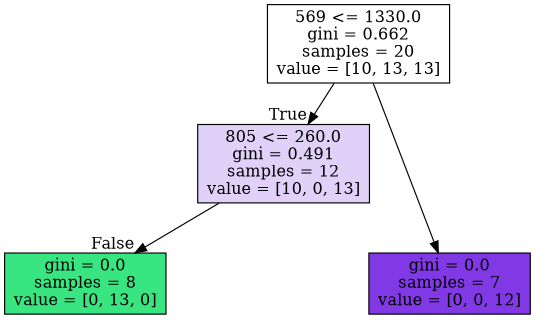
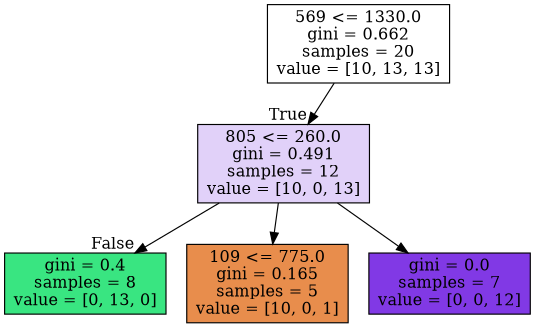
edge "569 <= 1330.0 gini = 0.662 samples = 20 value = [10, 13, 13]" -> "gini = 0.0 samples = 7 value = [0, 0, 12]": now "805 <= 260.0 gini = 0.491 samples = 12 value = [10, 0, 13]" -> "gini = 0.0 samples = 7 value = [0, 0, 12]"
node "gini = 0.0 samples = 8 value = [0, 13, 0]": label "gini = 0.0 samples = 8 value = [0, 13, 0]" -> "gini = 0.4 samples = 8 value = [0, 13, 0]"
node "109 <= 775.0 gini = 0.165 samples = 5 value = [10, 0, 1]": added
